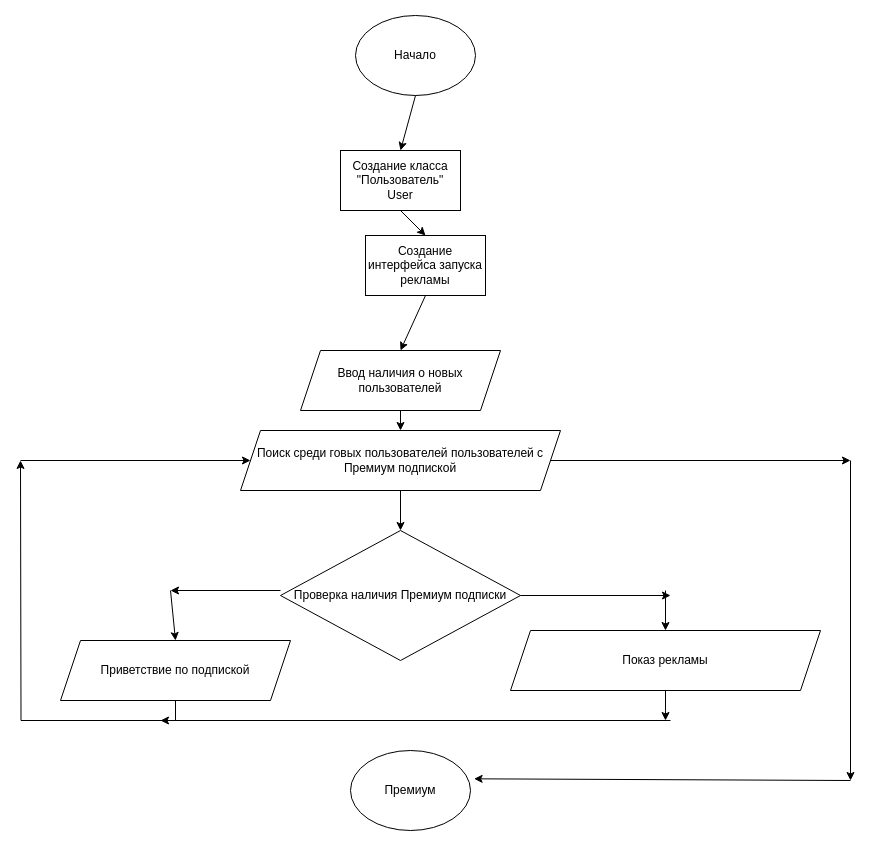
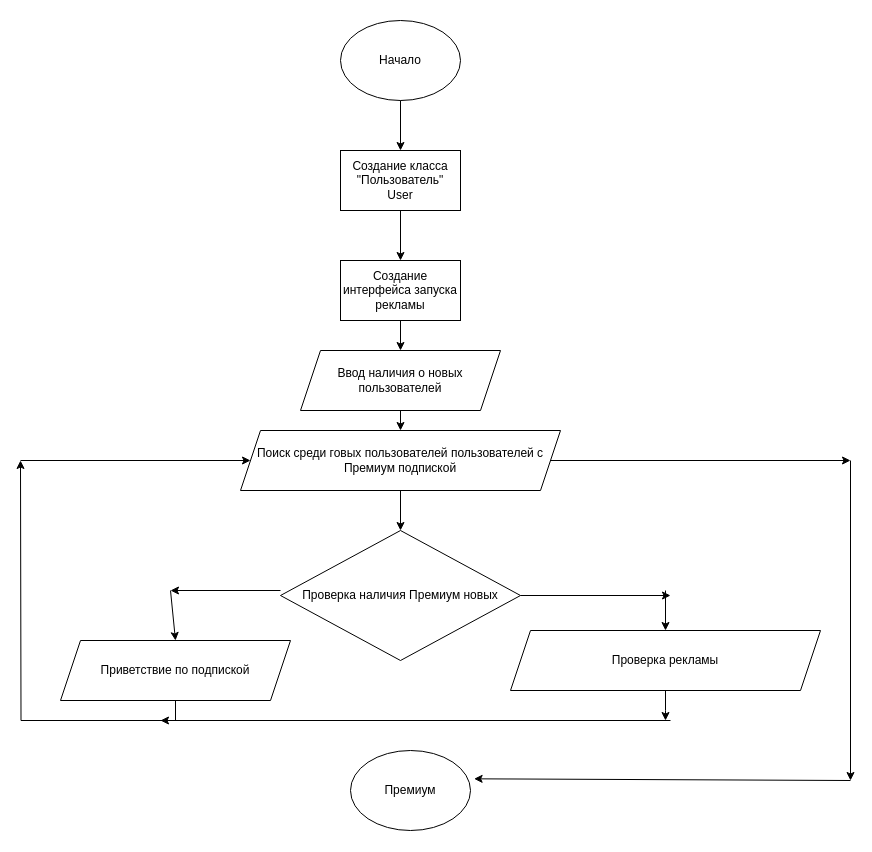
node "Начало": moved (416, 56) -> (401, 61)
node "Создание интерфейса запуска рекламы": moved (426, 266) -> (401, 291)
node "Проверка наличия Премиум подписки": label "Проверка наличия Премиум подписки" -> "Проверка наличия Премиум новых"
node "Показ рекламы": label "Показ рекламы" -> "Проверка рекламы"
